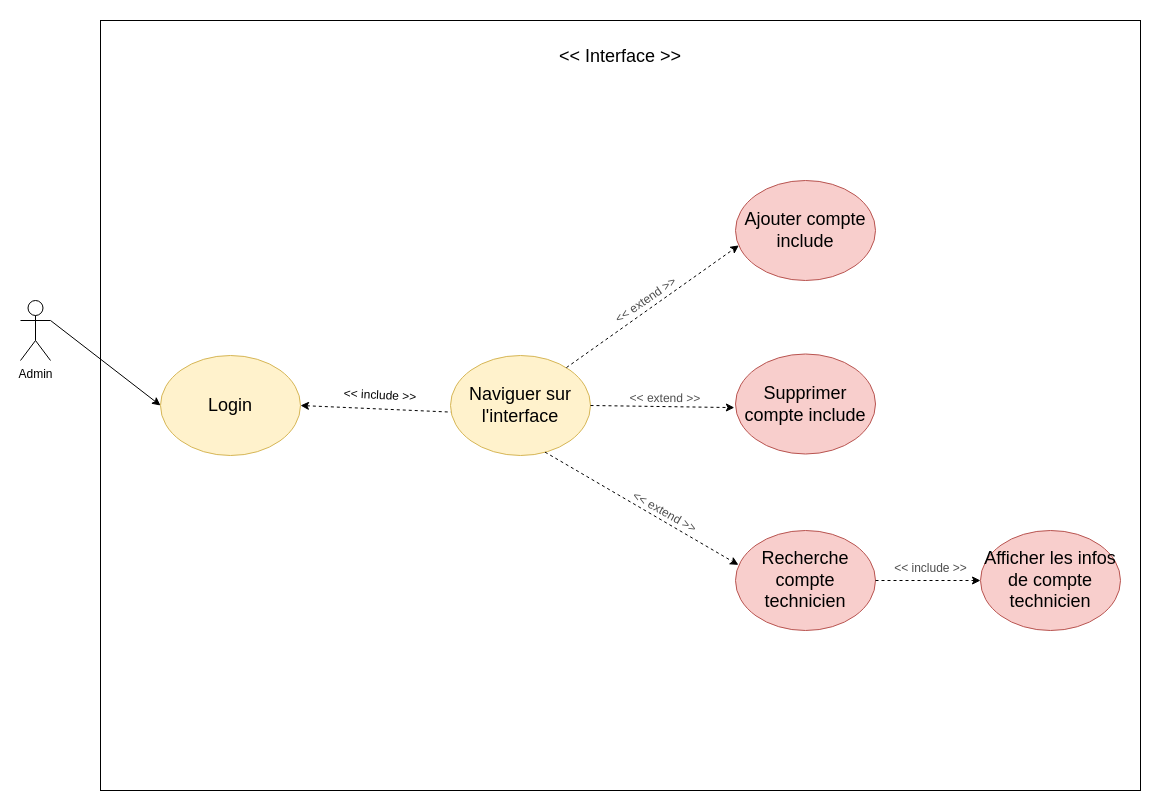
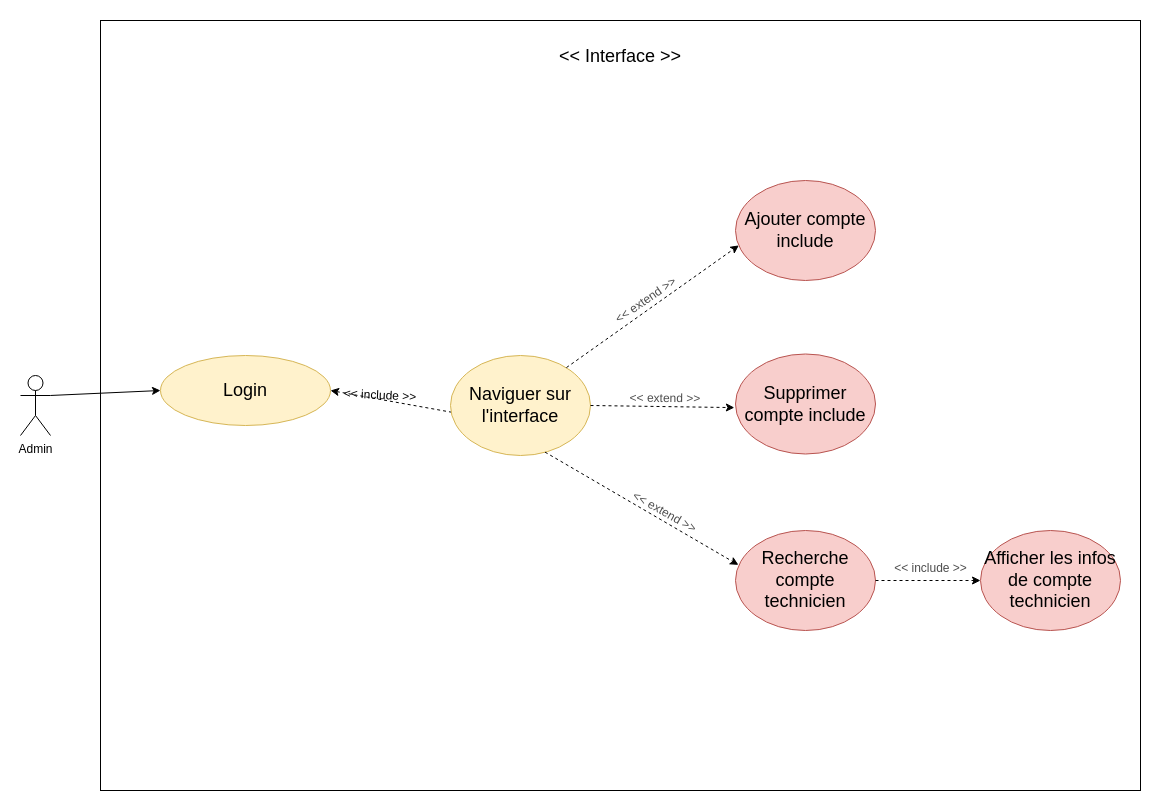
node "Admin": moved (36, 331) -> (36, 406)
node "Login": size 140x100 -> 170x70
